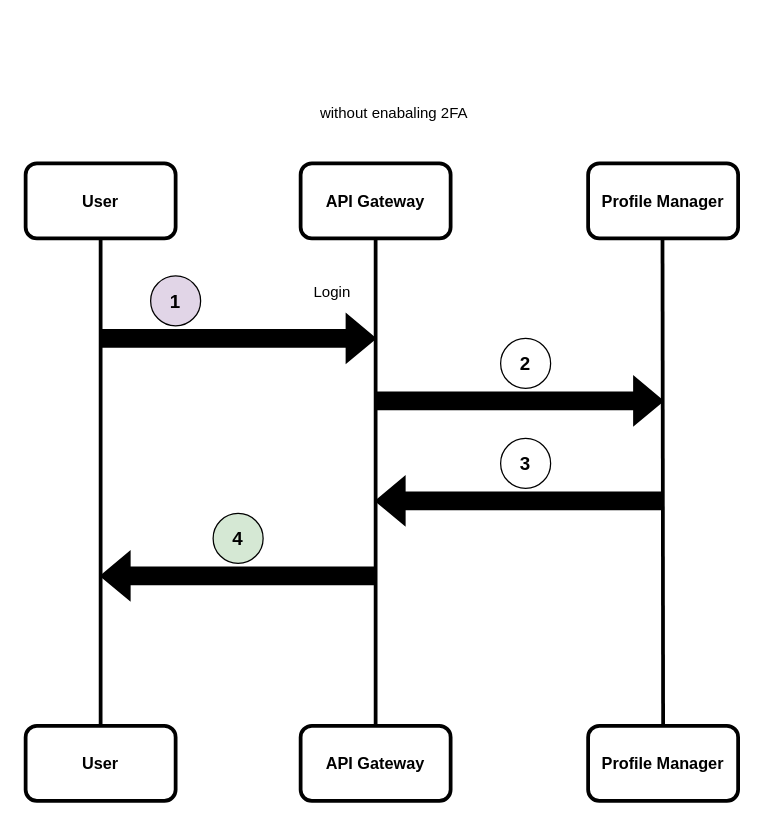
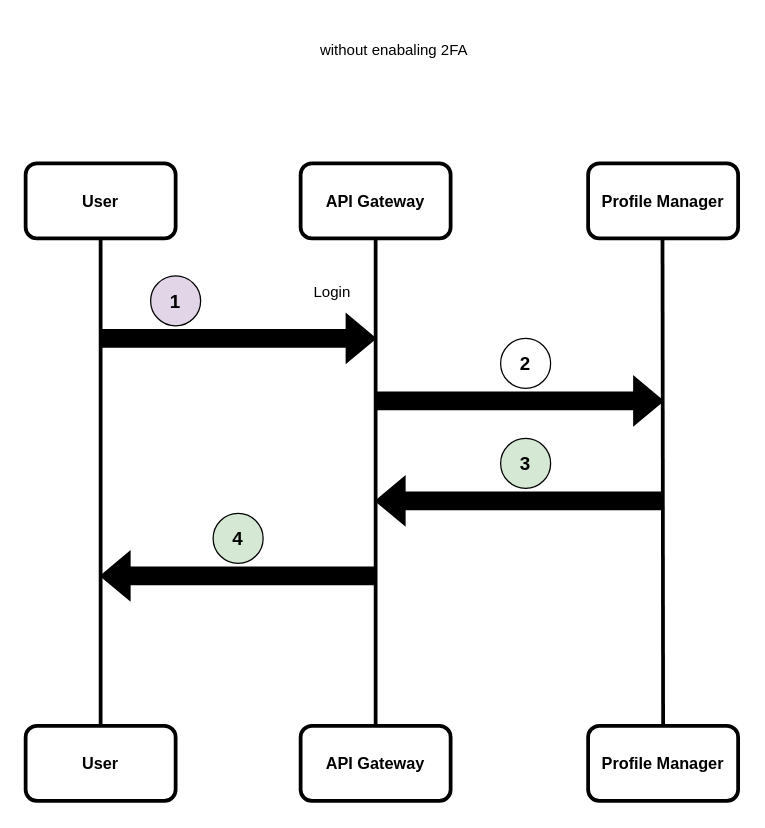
node "without enabaling 2FA": moved (394, 113) -> (394, 51)
node "3": fillcolor #ffffff -> #d5e8d4
